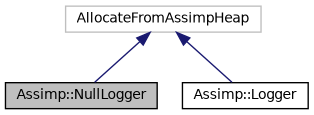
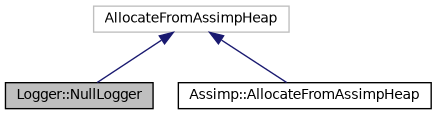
node "Assimp::NullLogger": label "Assimp::NullLogger" -> "Logger::NullLogger"
node "Assimp::Logger": label "Assimp::Logger" -> "Assimp::AllocateFromAssimpHeap"
